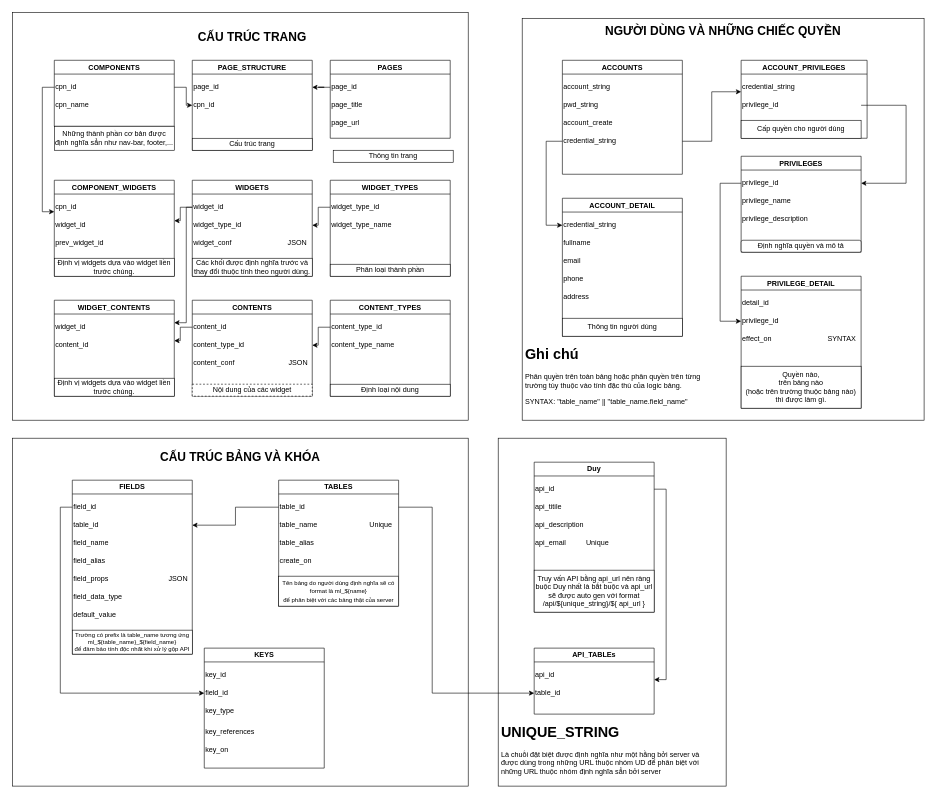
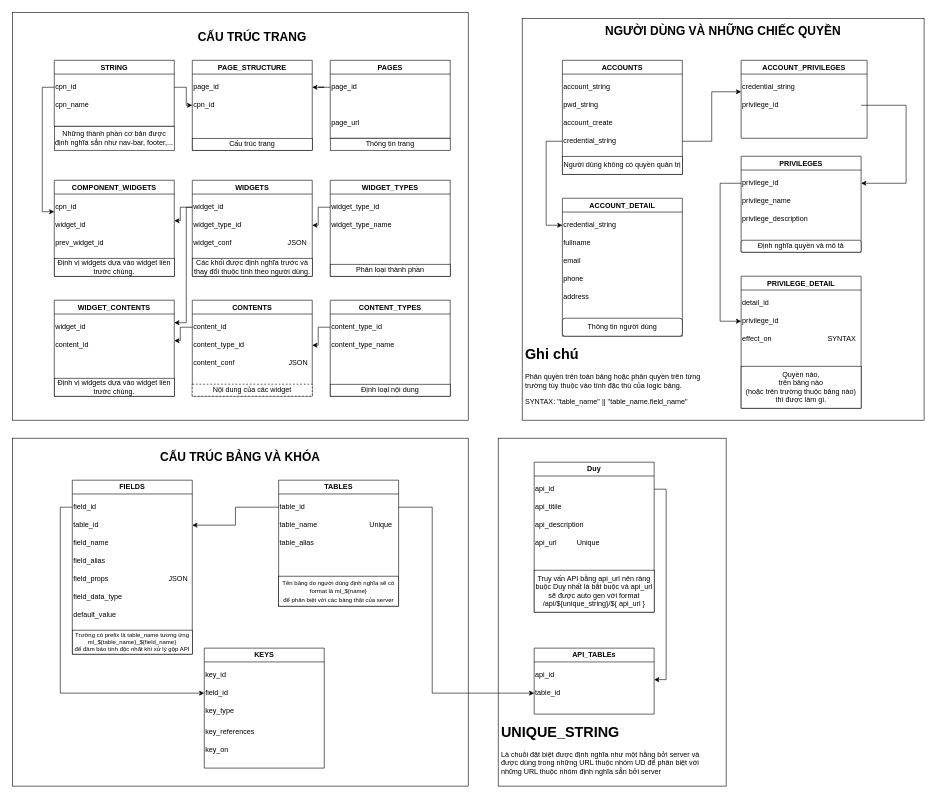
node "COMPONENTS": label "COMPONENTS" -> "STRING"
node "page_title": removed
node "Cấp quyền cho người dùng": removed
node "Thông tin trang": moved (393, 156) -> (390, 144)
node "Người dùng không có quyền quản trị": added
node "Thông tin người dùng": shape rectangle -> rounded rectangle
node "api_email Unique": label "api_email Unique" -> "api_url Unique"
node "create_on": removed
